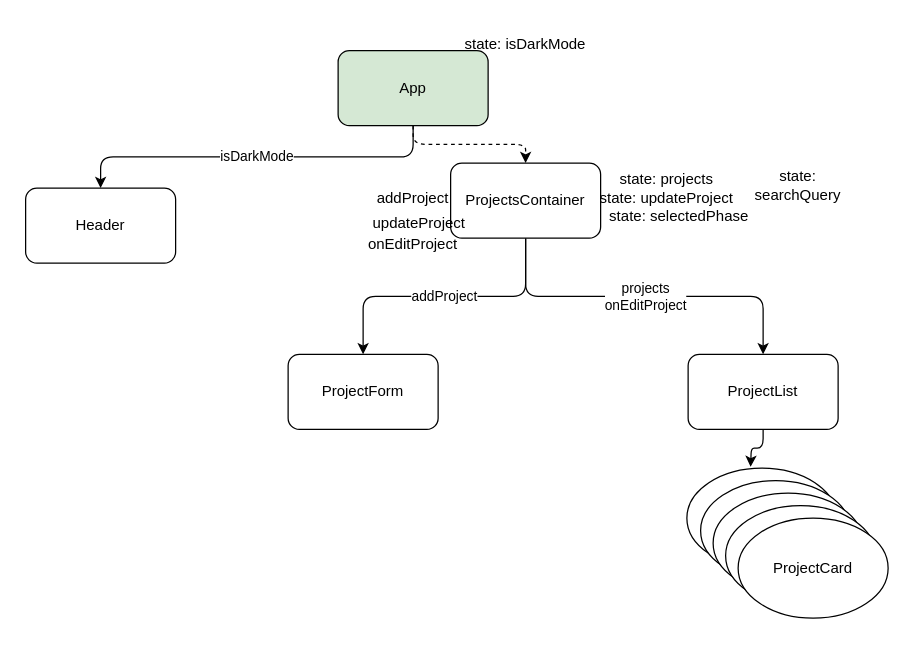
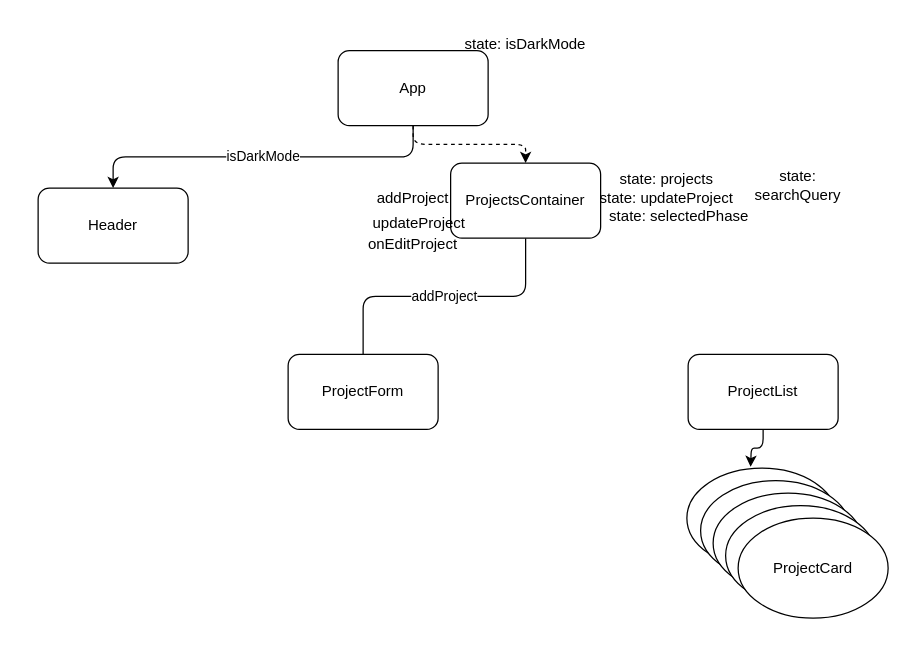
node "App": fillcolor #d5e8d4 -> #ffffff
node "Header": moved (101, 226) -> (113, 226)
edge "ProjectsContainer" -> "ProjectList": removed, label "projects onEditProject"
edge "ProjectsContainer" -> "ProjectForm": arrowhead classic -> none
